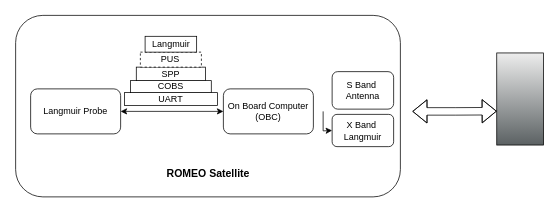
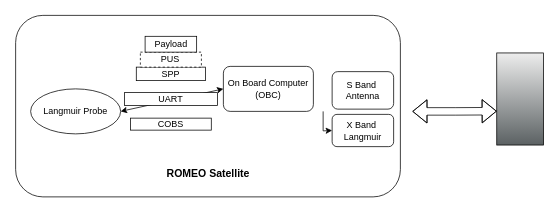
node "Langmuir": label "Langmuir" -> "Payload"
node "COBS": moved (171, 87) -> (171, 124)
node "Langmuir Probe": shape rounded rectangle -> ellipse
node "On Board Computer (OBC)": moved (268, 111) -> (268, 89)
